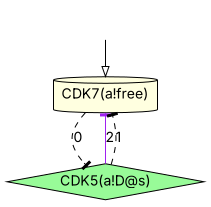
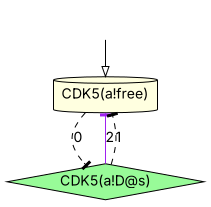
node "CDK7(a!free)": label "CDK7(a!free)" -> "CDK5(a!free)"
